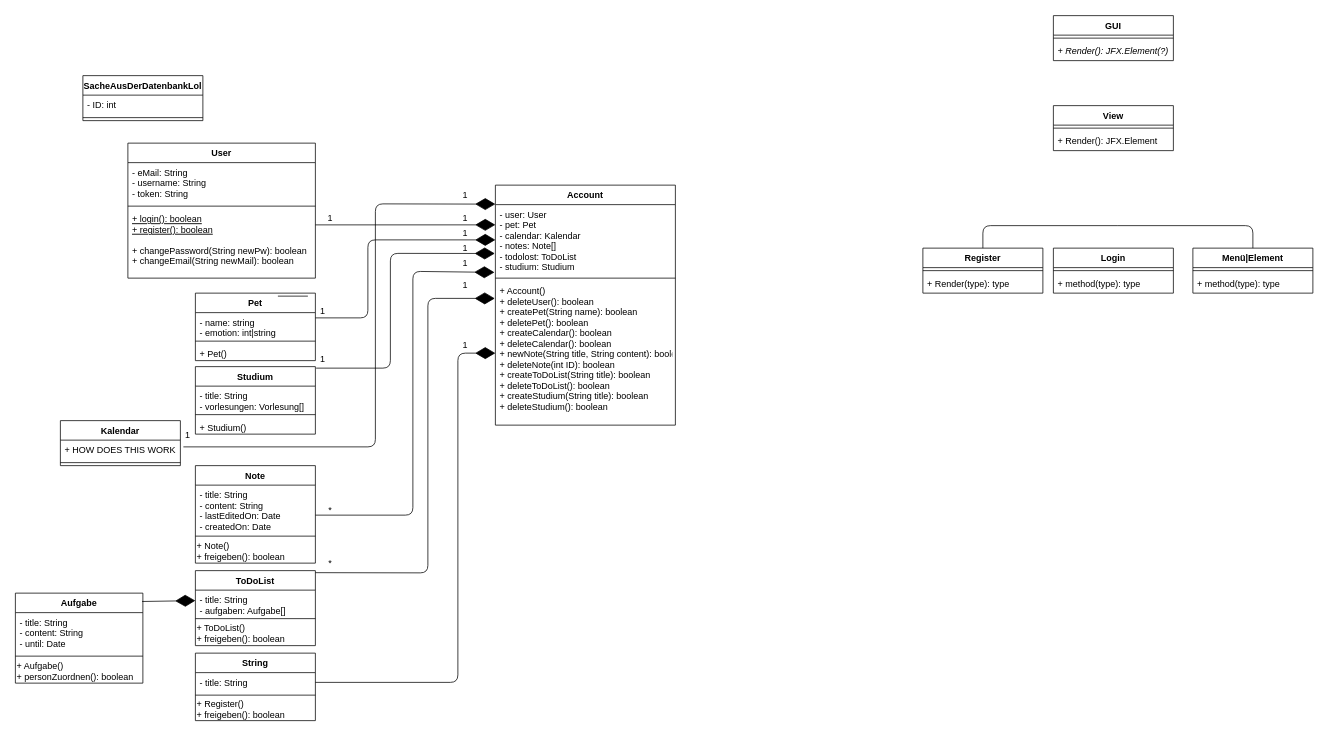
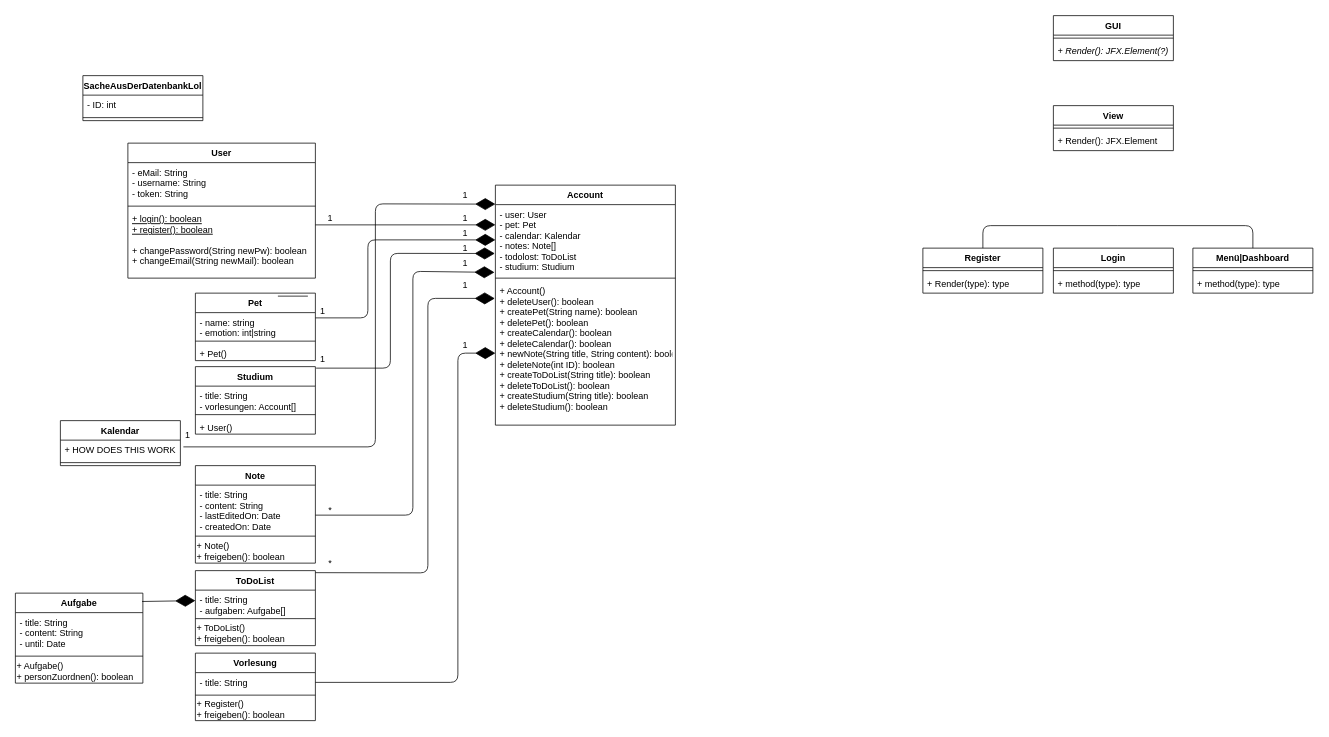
node "Menü|Element": label "Menü|Element" -> "Menü|Dashboard"
node "- title: String - vorlesungen: Vorlesung[]": label "- title: String - vorlesungen: Vorlesung[]" -> "- title: String - vorlesungen: Account[]"
node "+ Studium()": label "+ Studium()" -> "+ User()"
node "String": label "String" -> "Vorlesung"
